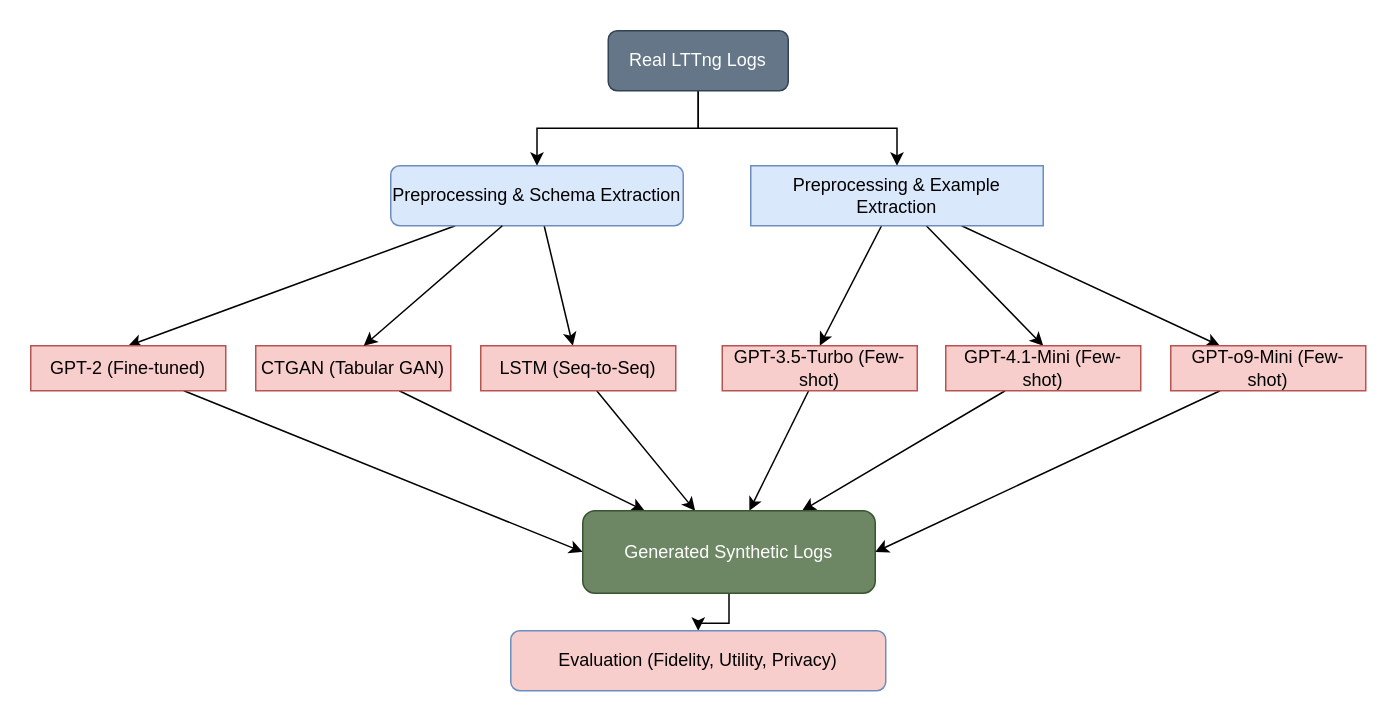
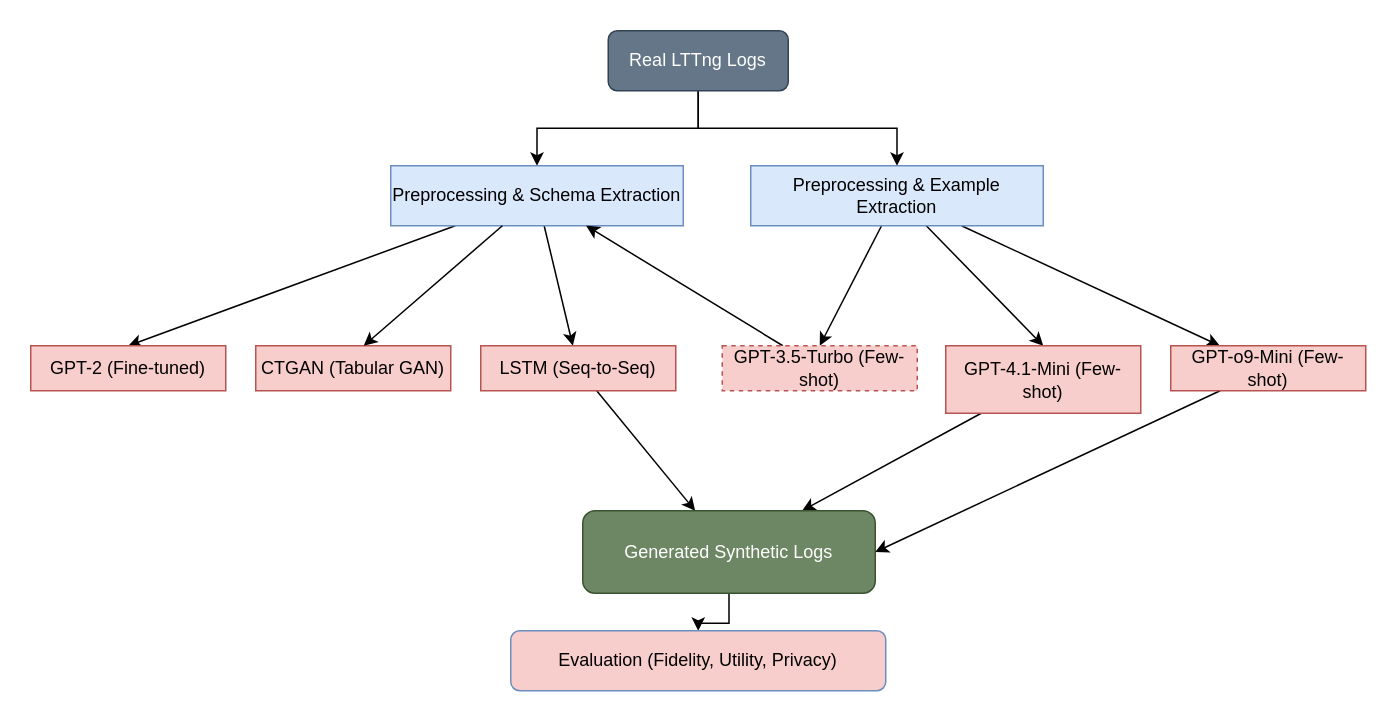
node "Preprocessing & Schema Extraction": shape rounded rectangle -> rectangle
node "GPT-3.5-Turbo (Few-shot)": style solid -> dashed
node "GPT-4.1-Mini (Few-shot)": size 195x45 -> 195x68
edge "GPT-3.5-Turbo (Few-shot)" -> "Generated Synthetic Logs": now "GPT-3.5-Turbo (Few-shot)" -> "Preprocessing & Schema Extraction"
edge "CTGAN (Tabular GAN)" -> "Generated Synthetic Logs": removed
edge "GPT-2 (Fine-tuned)" -> "Generated Synthetic Logs": removed
